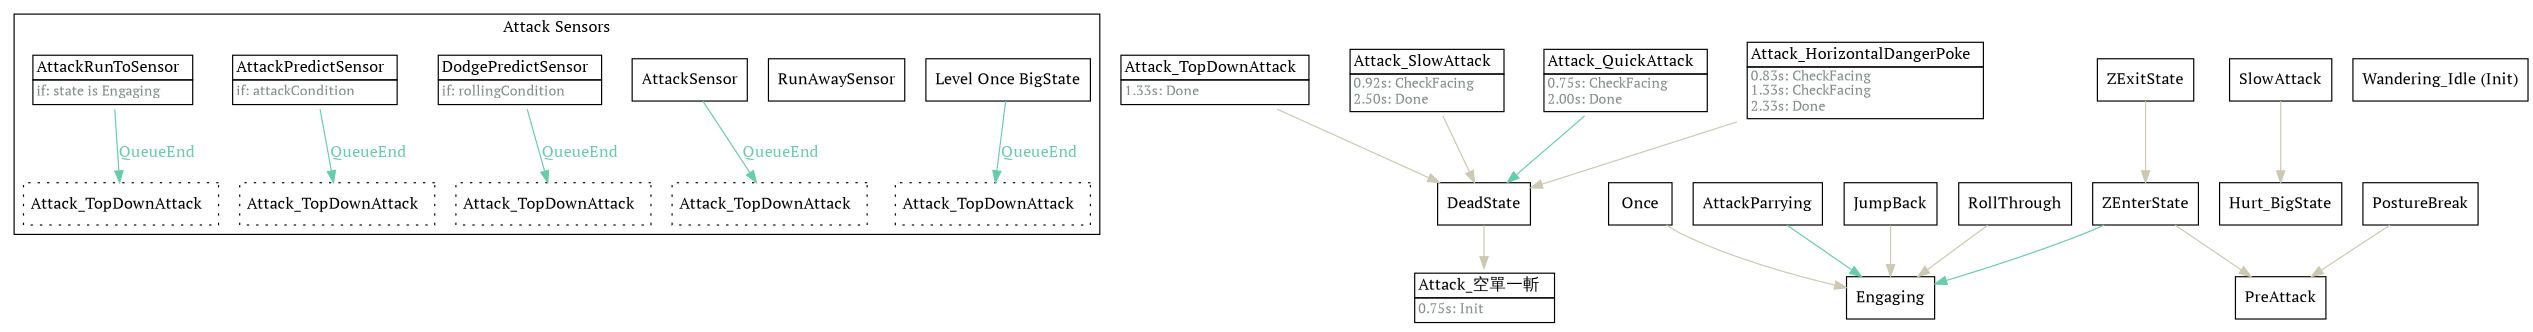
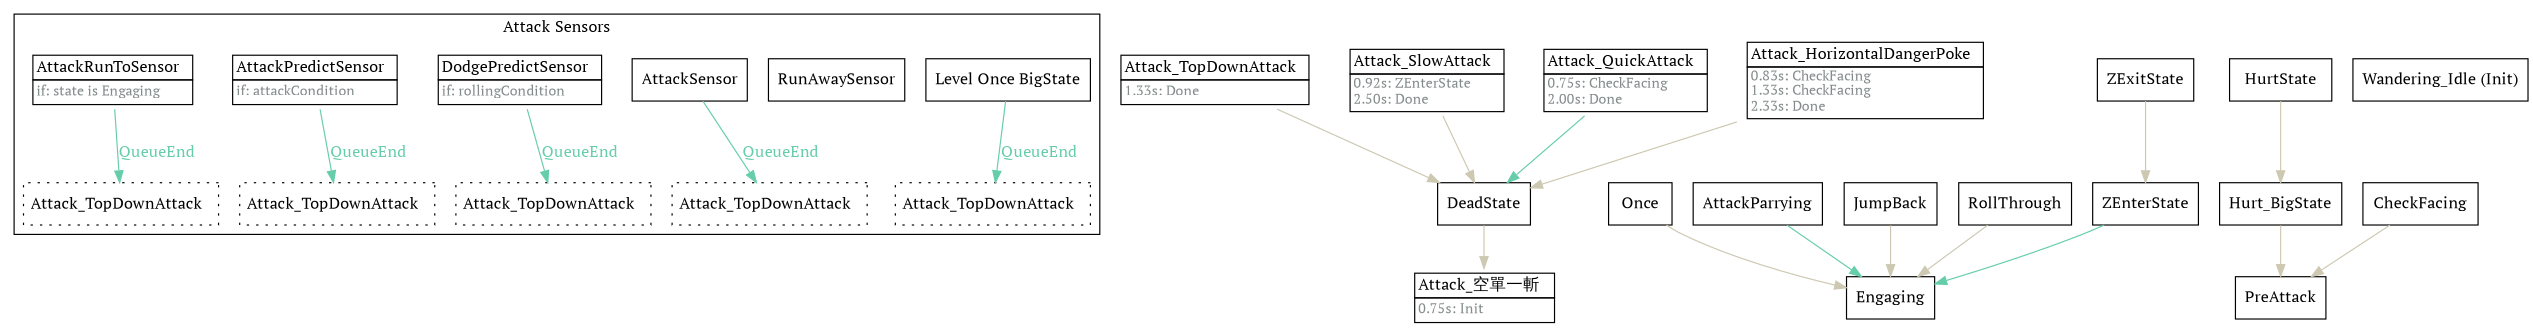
node "SlowAttack": label "SlowAttack" -> "HurtState"
node "Attack_SlowAttack": text "0.92s: CheckFacing" -> "0.92s: ZEnterState"
node "PostureBreak": label "PostureBreak" -> "CheckFacing"
edge "ZEnterState" -> "PreAttack": now "Hurt_BigState" -> "PreAttack"
